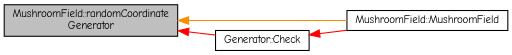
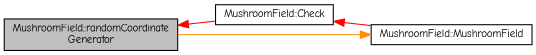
edge "MushroomField::MushroomField" -> "MushroomField::randomCoordinate Generator": reversed
node "Generator::Check": label "Generator::Check" -> "MushroomField::Check"
